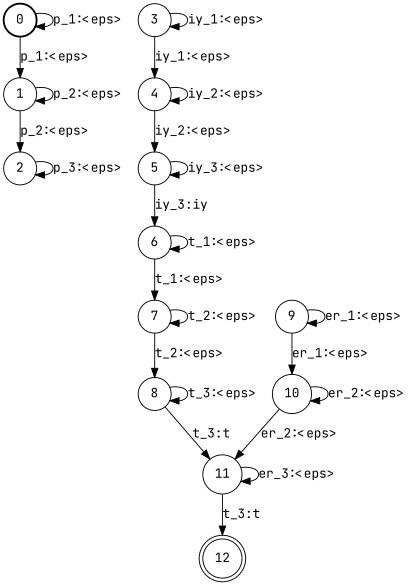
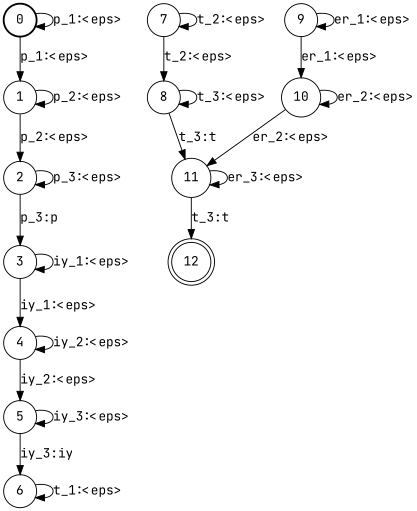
edge "2" -> "3": added, label "p_3:p"
edge "6" -> "7": removed, label "t_1:<eps>"
